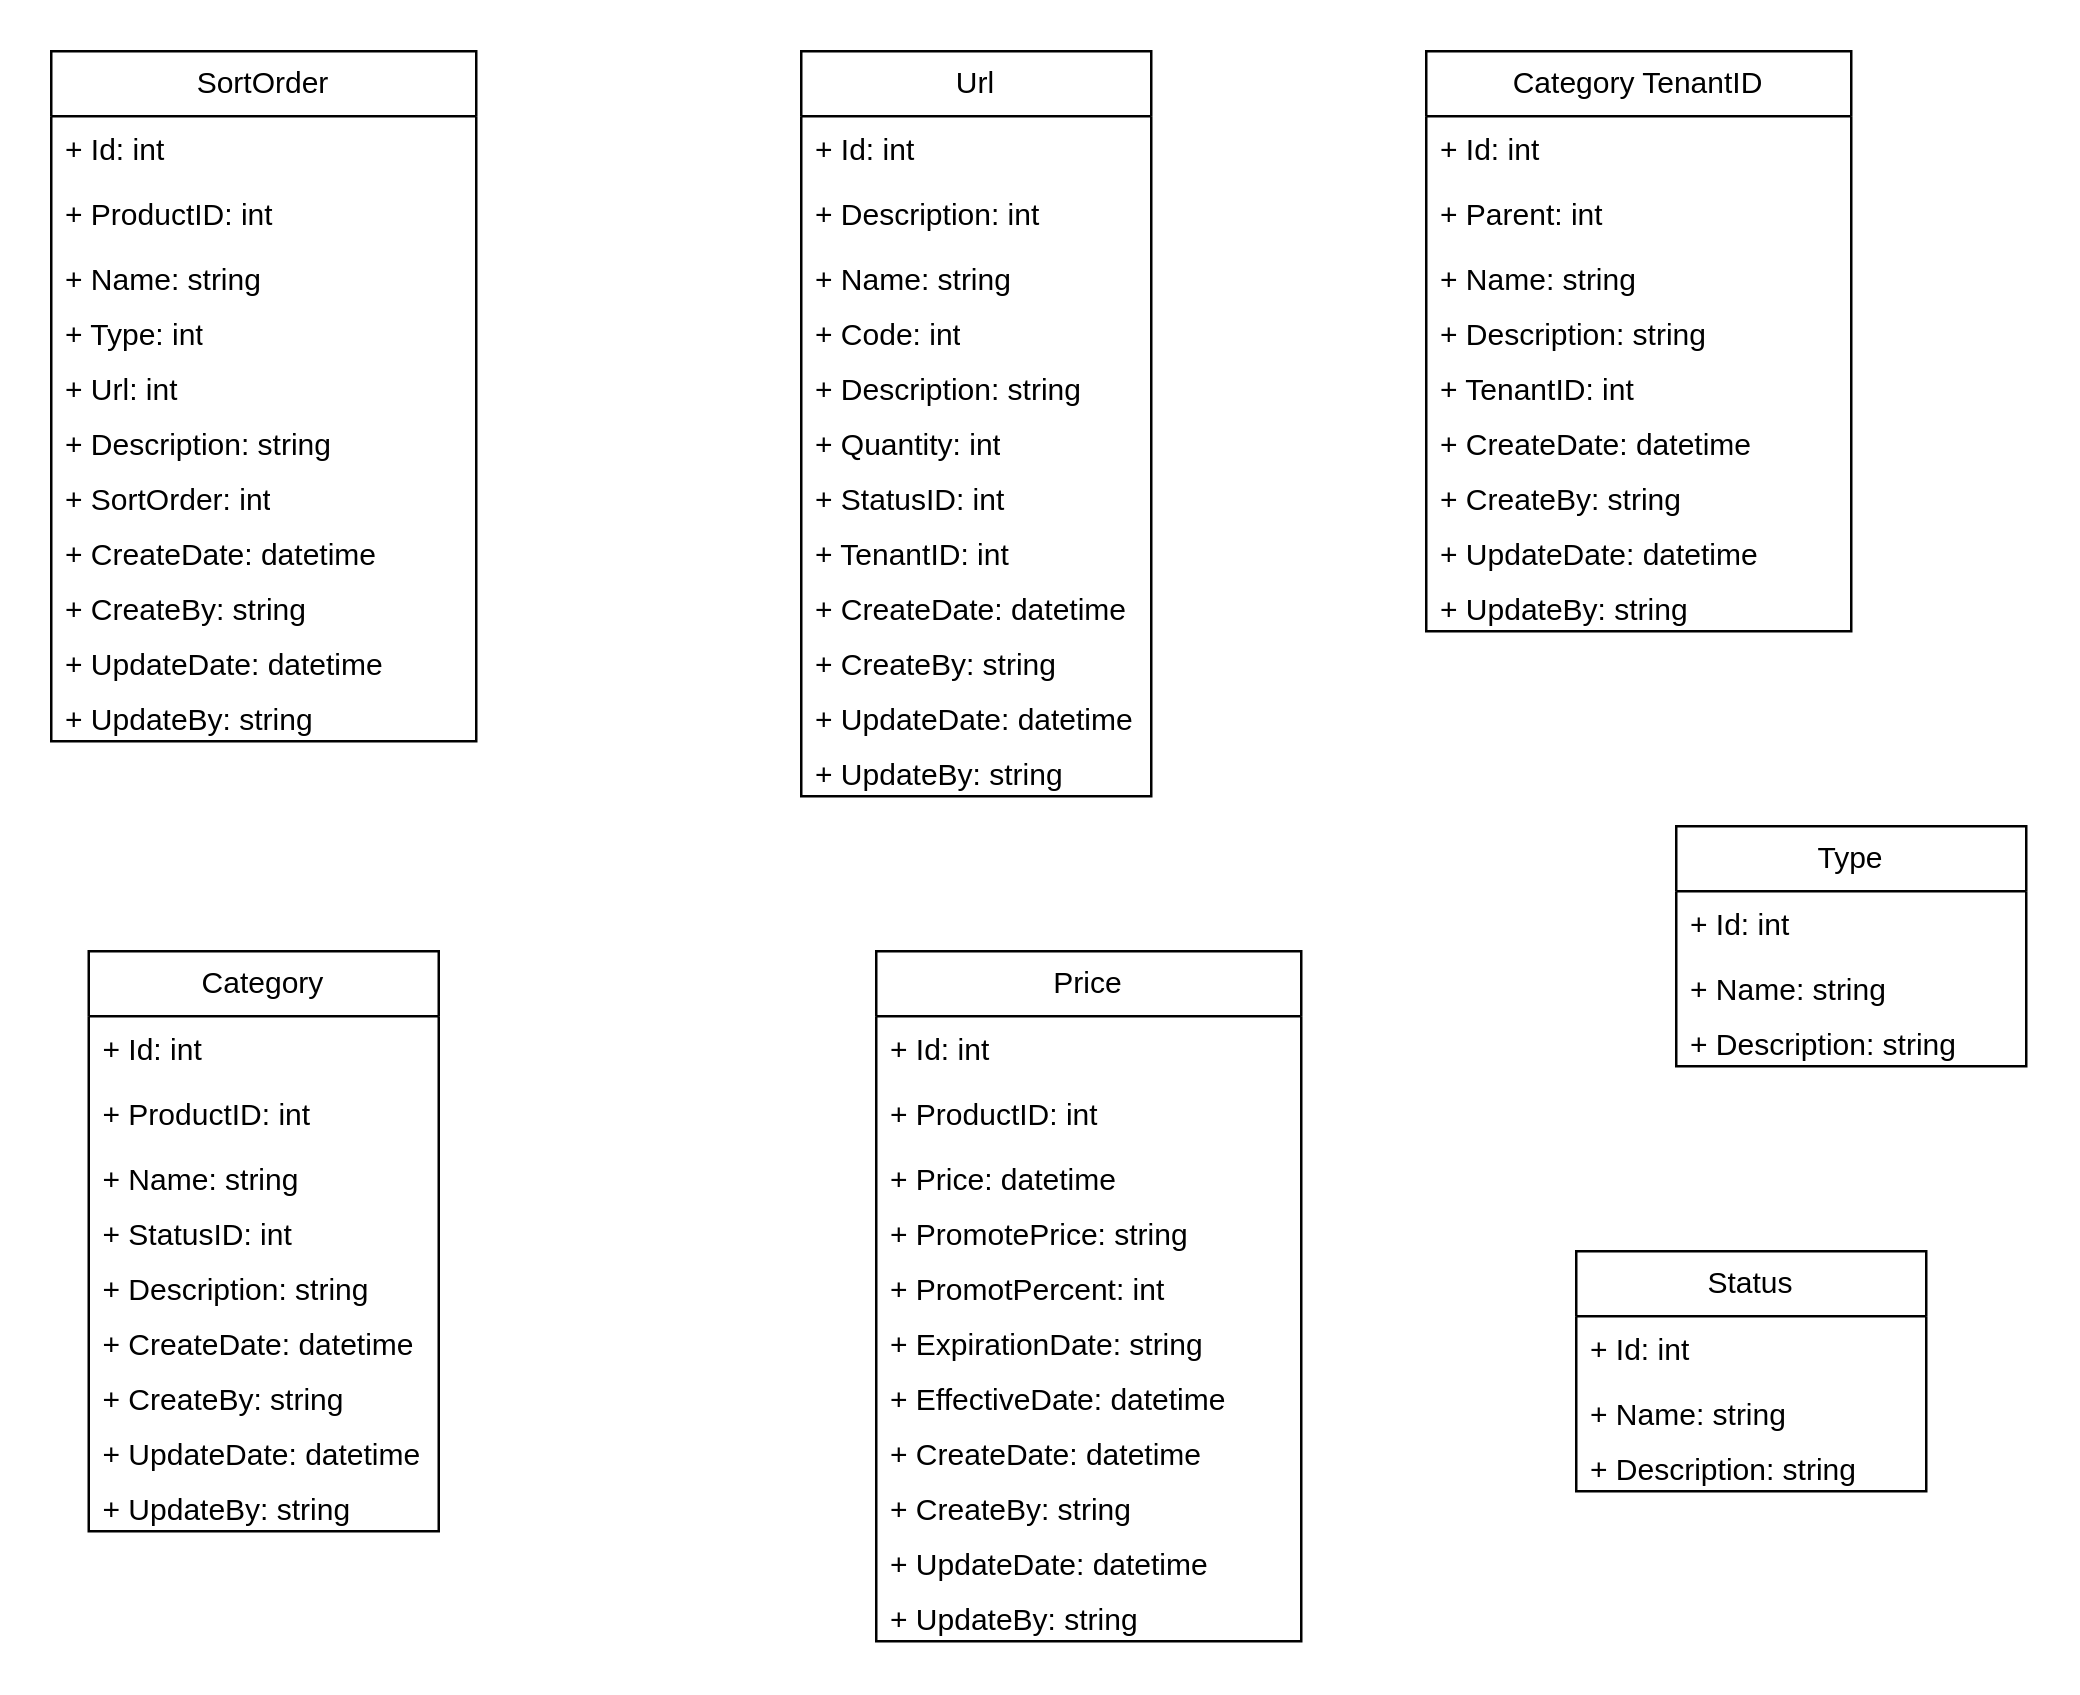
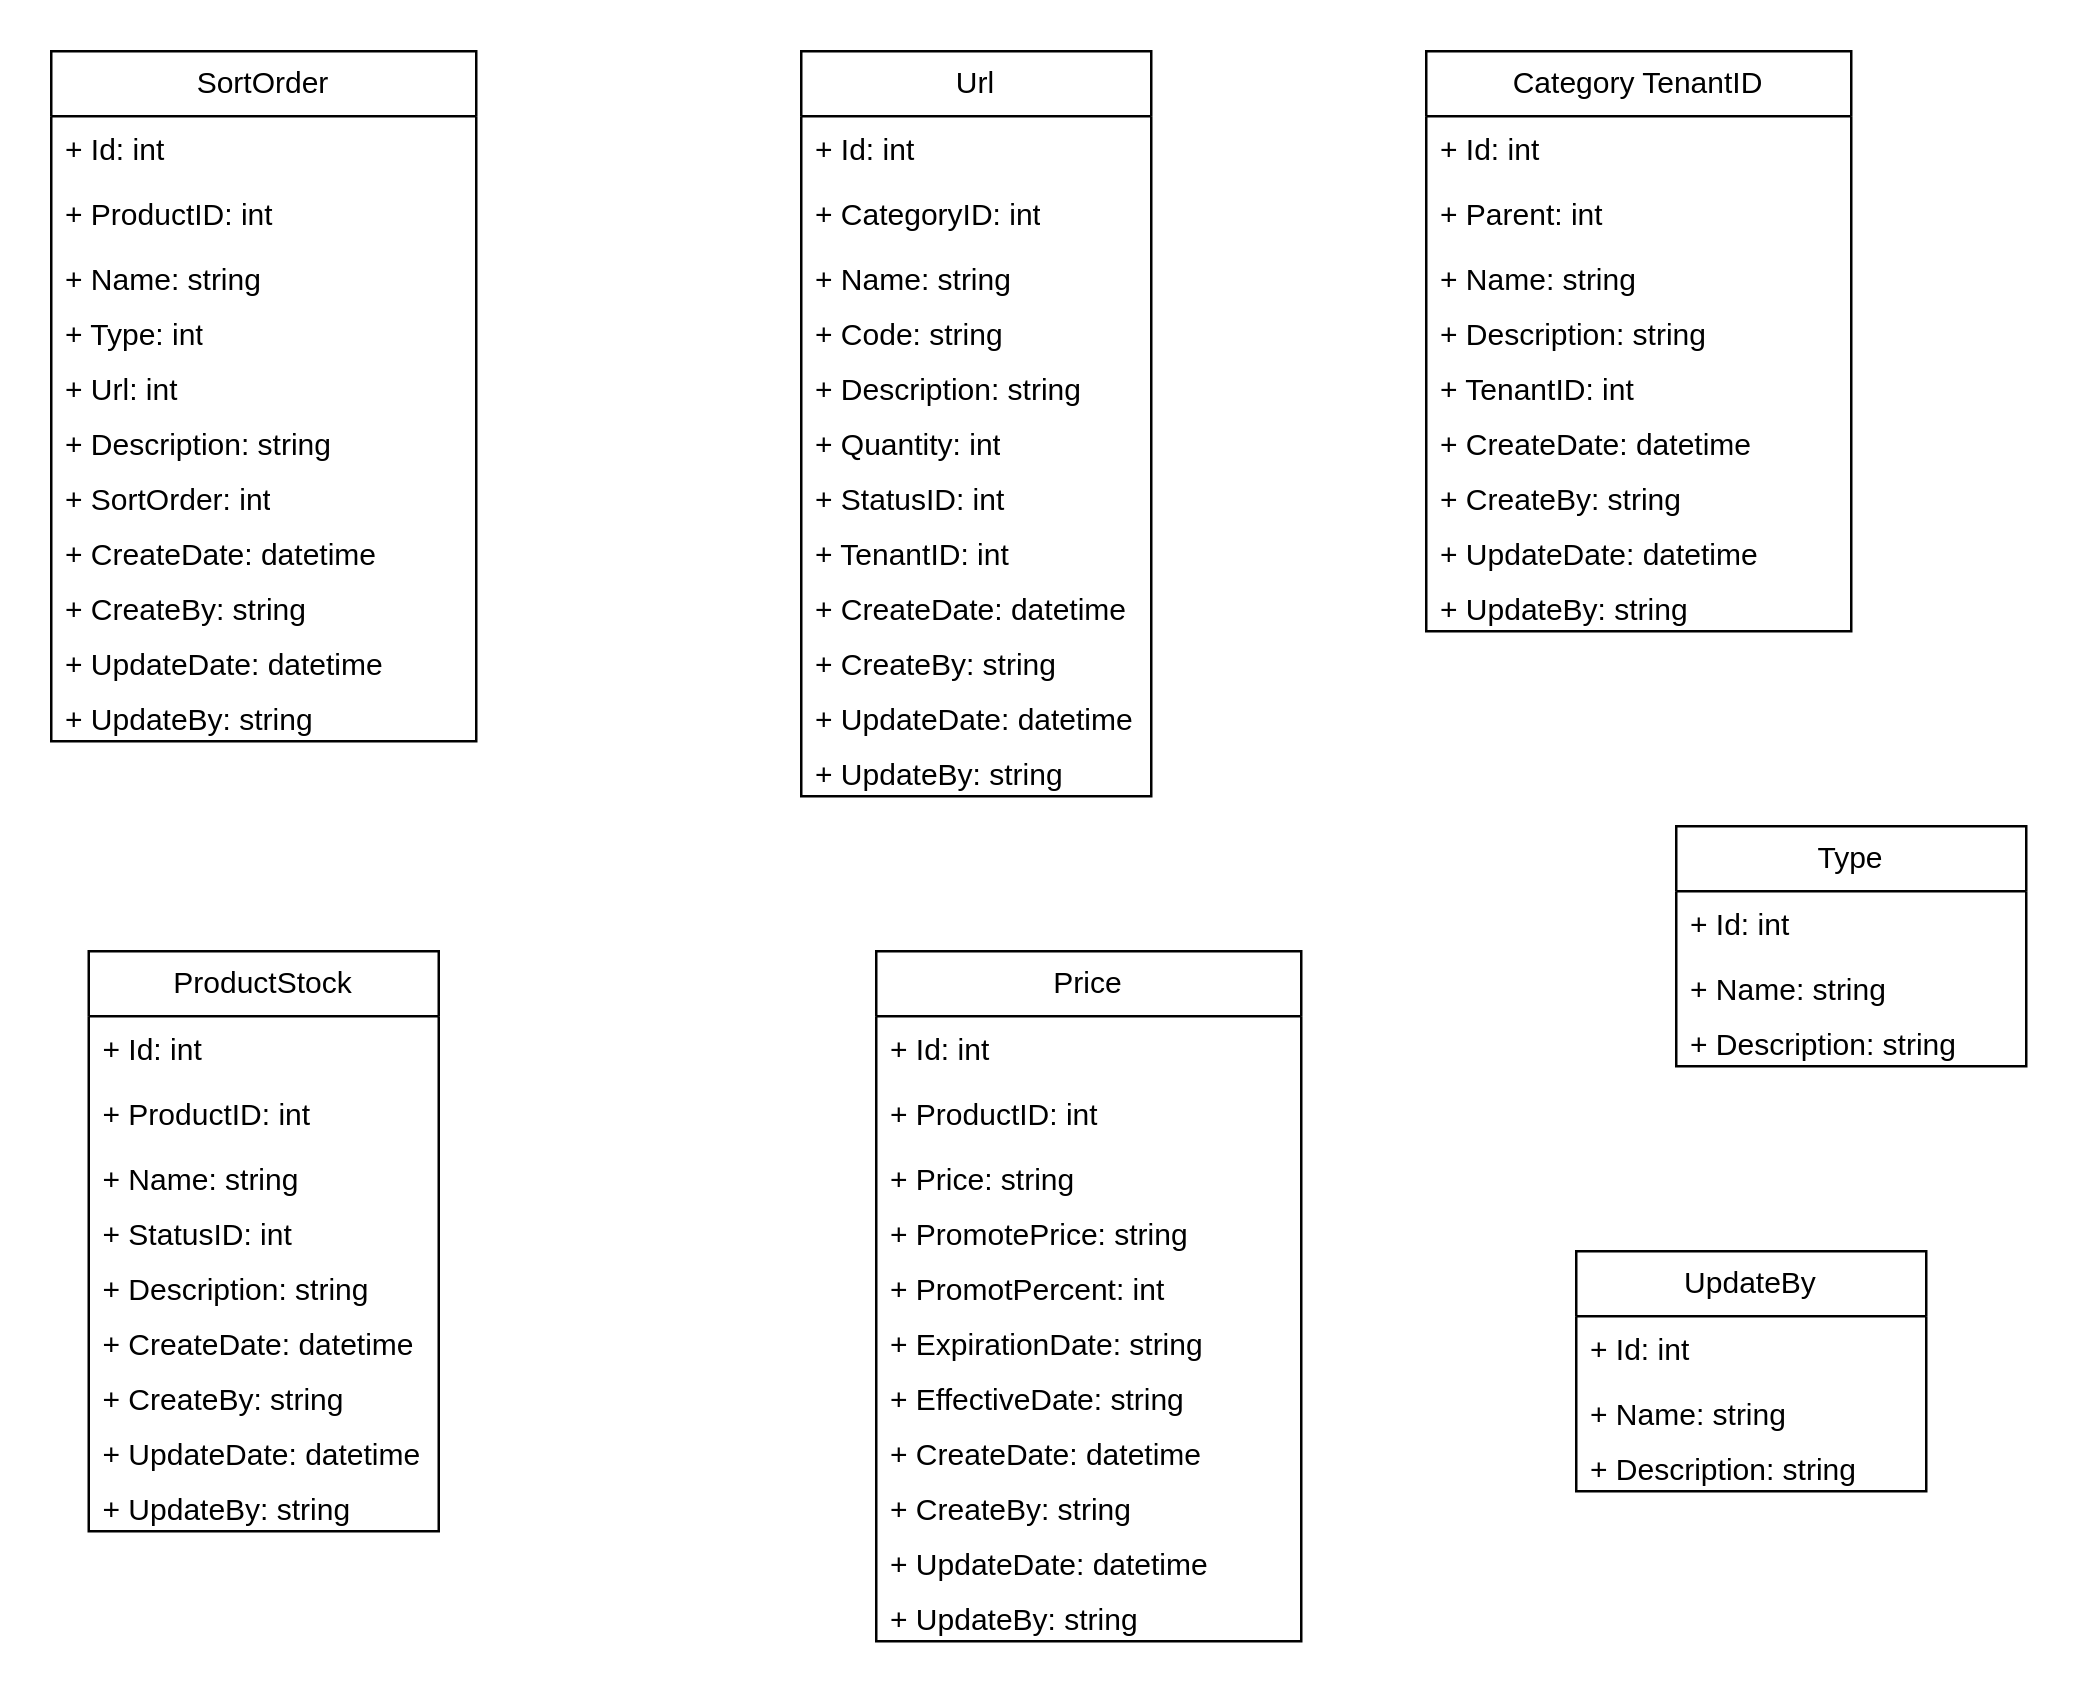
node "+ Description: int": label "+ Description: int" -> "+ CategoryID: int"
node "+ Code: int": label "+ Code: int" -> "+ Code: string"
node "Category": label "Category" -> "ProductStock"
node "+ Price: datetime": label "+ Price: datetime" -> "+ Price: string"
node "Status": label "Status" -> "UpdateBy"
node "+ EffectiveDate: datetime": label "+ EffectiveDate: datetime" -> "+ EffectiveDate: string"
